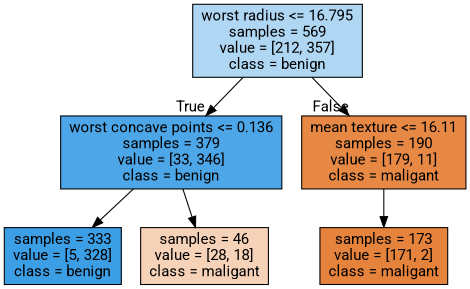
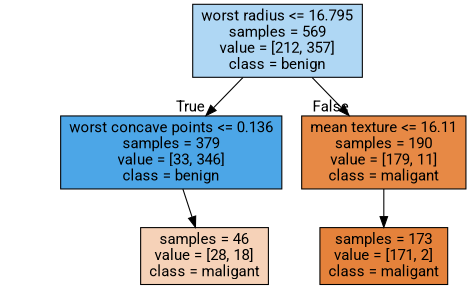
node "samples = 333 value = [5, 328] class = benign": removed
